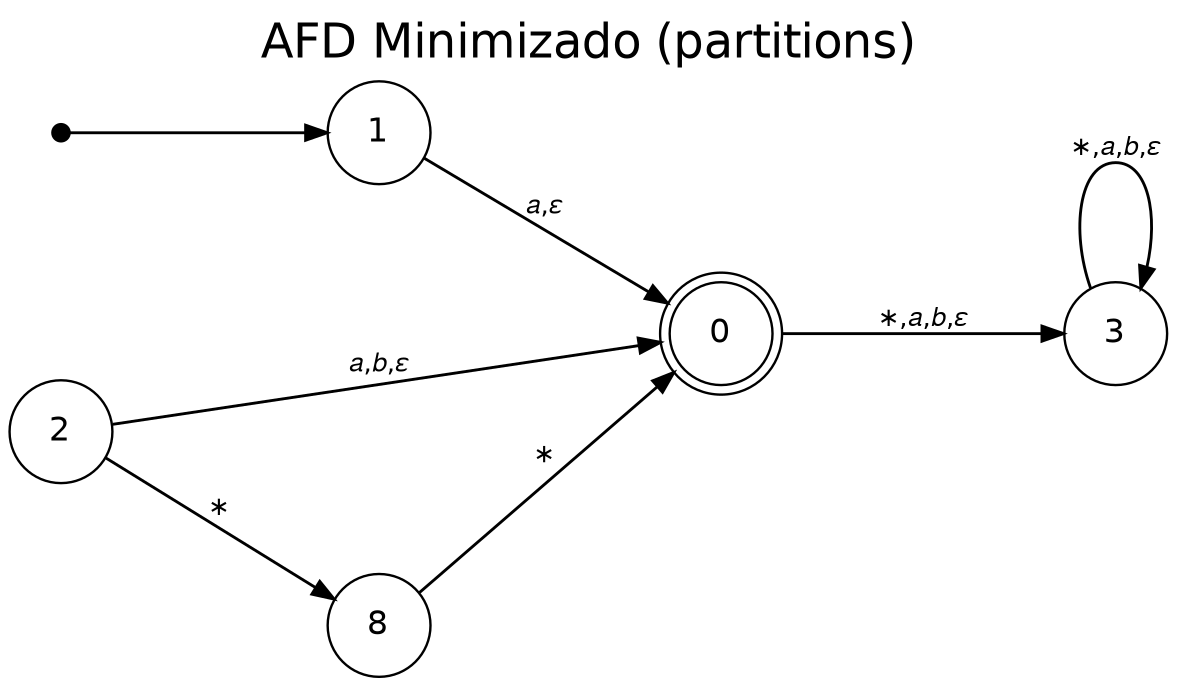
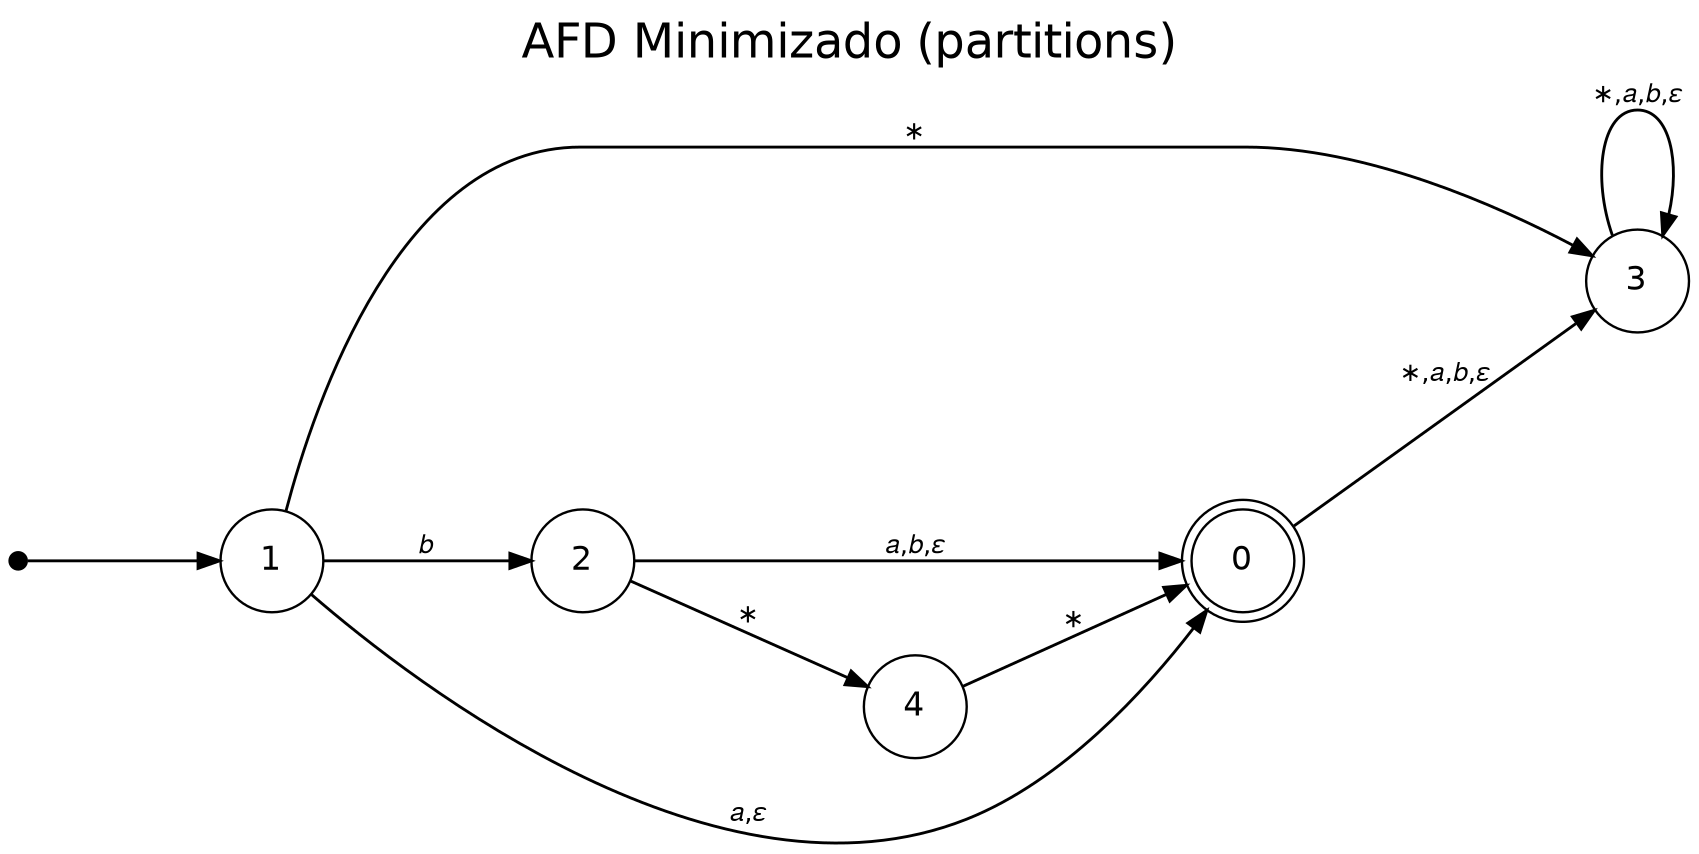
edge "1" -> "3": added, label "∗"
edge "1" -> "2": added, label "𝑏"
node "8": label "8" -> "4"
